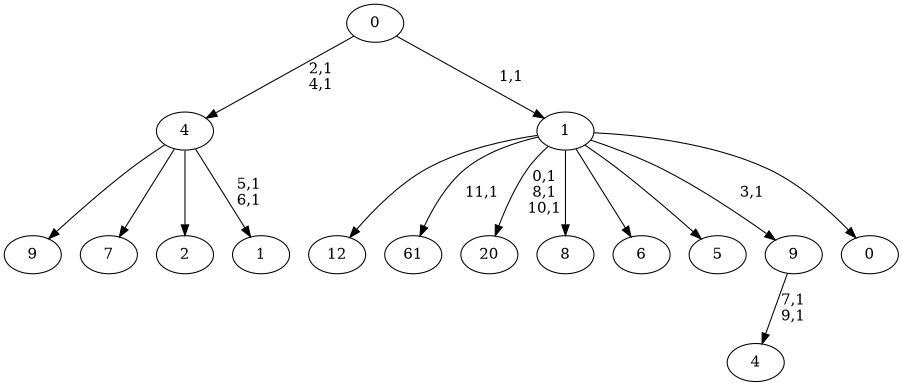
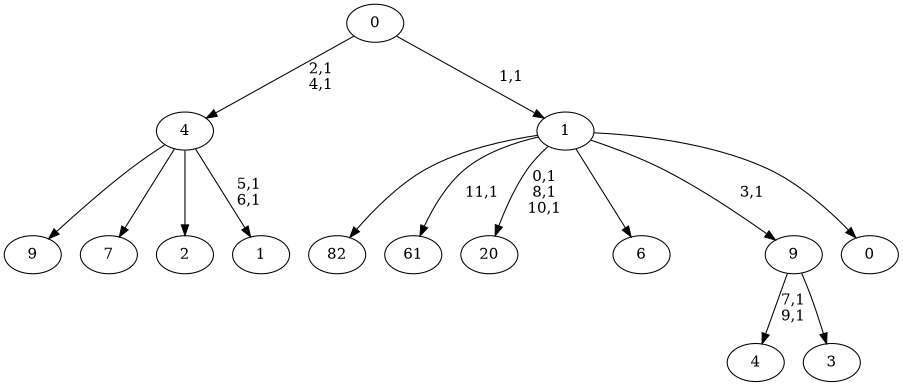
node "12": label "12" -> "82"
node "8": removed
node "5": removed
node "3": added
